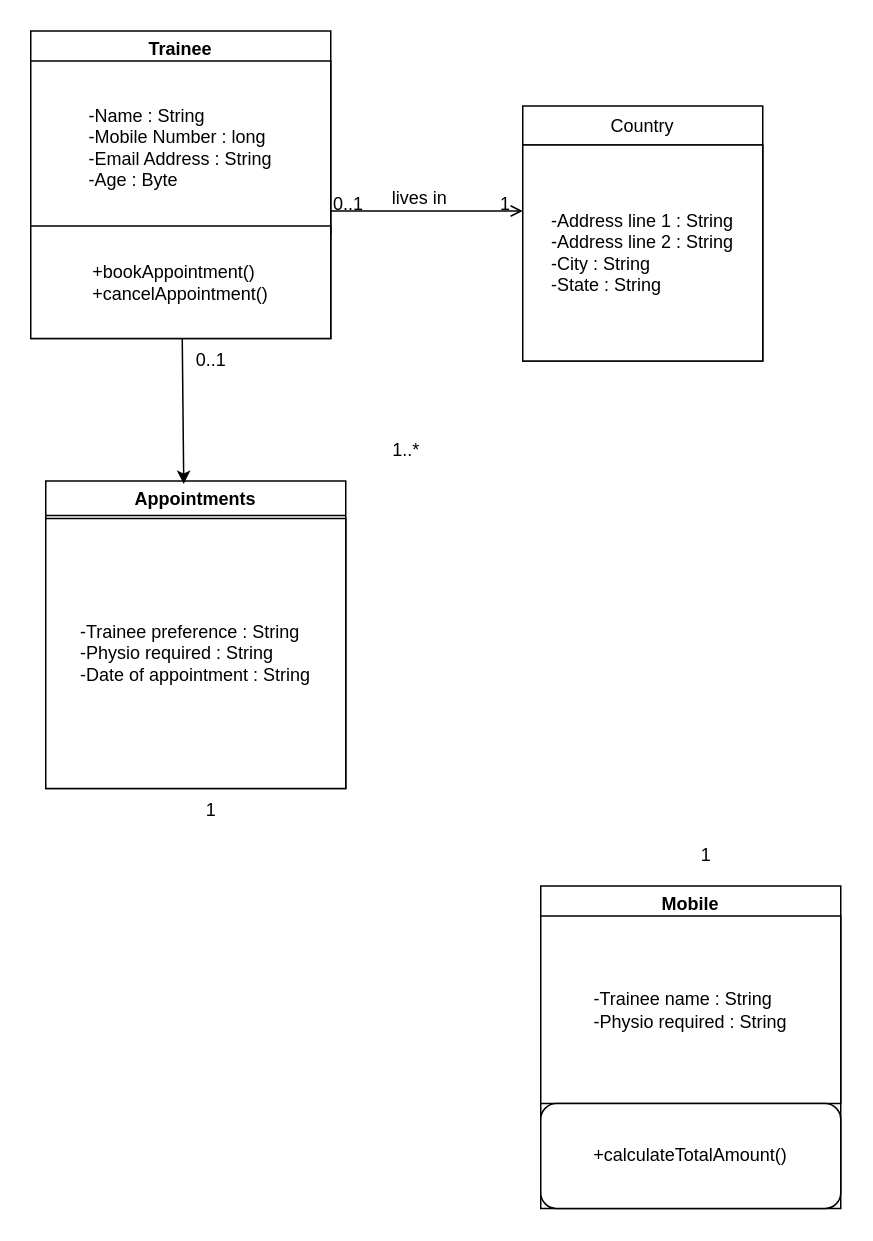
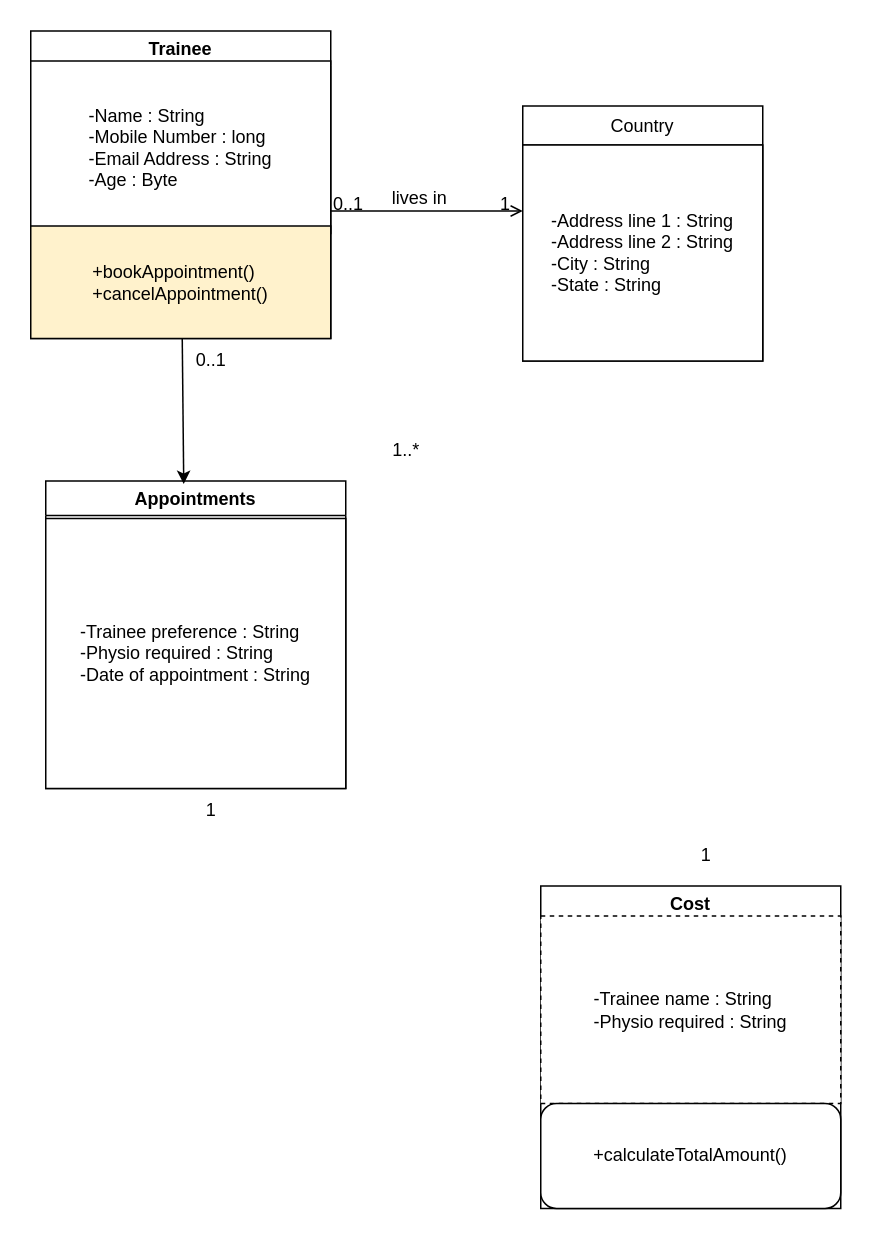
node "+bookAppointment() +cancelAppointment()": fillcolor #ffffff -> #fff2cc
node "Mobile": label "Mobile" -> "Cost"
node "-Trainee name : String -Physio required : String": style solid -> dashed
